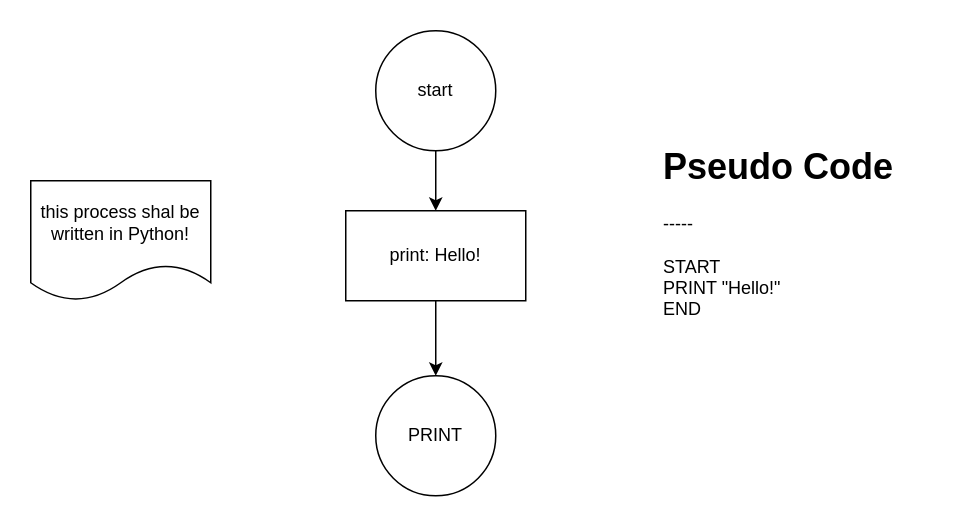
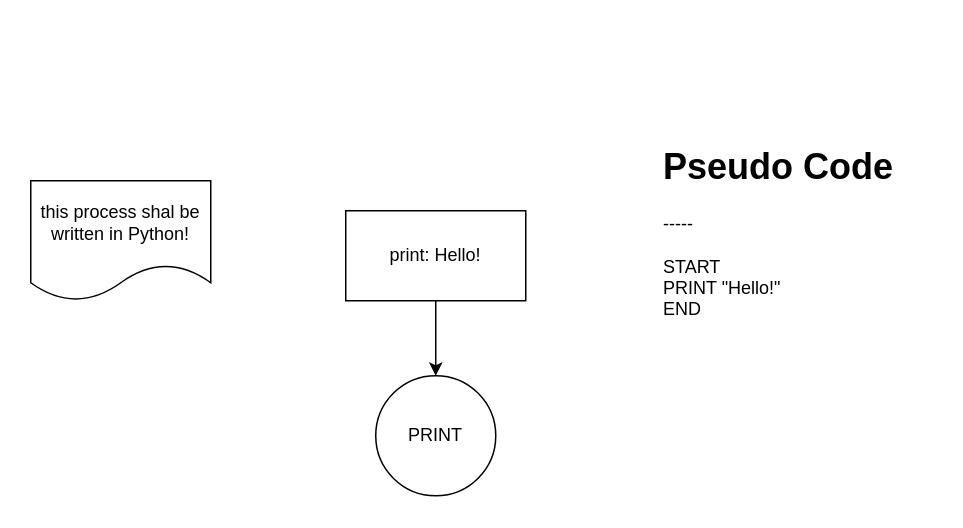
node "start": removed
edge "start" -> "print: Hello!": removed
